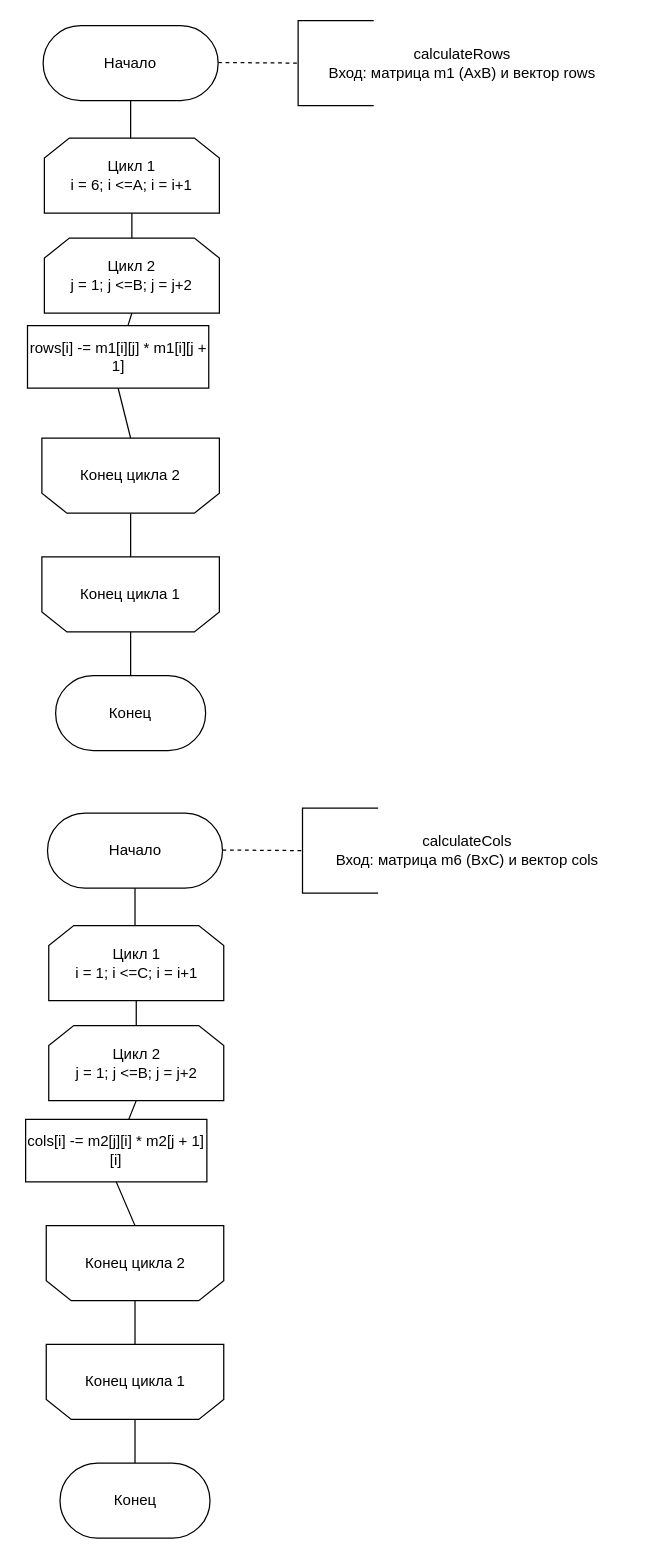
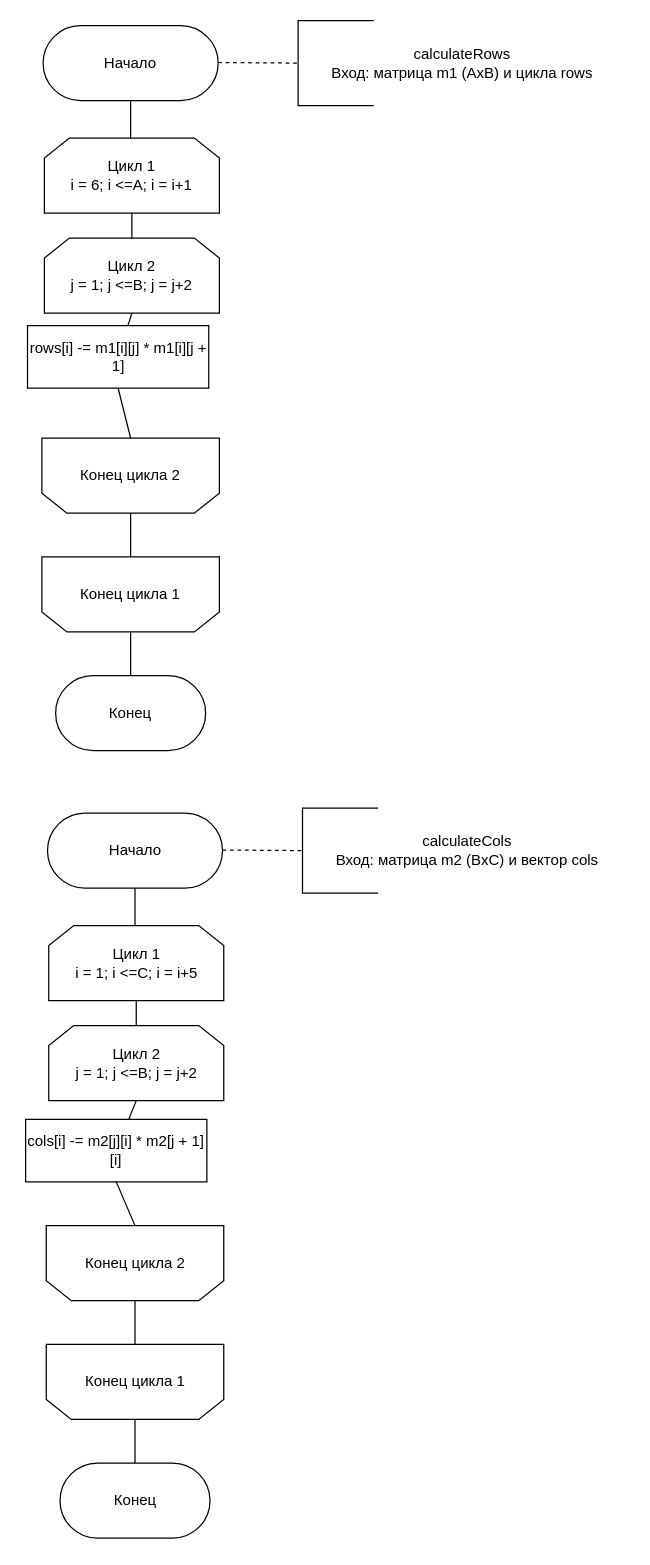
node "calculateRows Вход: матрица m1 (AxB) и вектор rows": label "calculateRows Вход: матрица m1 (AxB) и вектор rows" -> "calculateRows Вход: матрица m1 (AxB) и цикла rows"
node "calculateCols Вход: матрица m6 (BxC) и вектор cols": label "calculateCols Вход: матрица m6 (BxC) и вектор cols" -> "calculateCols Вход: матрица m2 (BxC) и вектор cols"
node "Цикл 1 i = 1; i <=C; i = i+1": label "Цикл 1 i = 1; i <=C; i = i+1" -> "Цикл 1 i = 1; i <=C; i = i+5"
